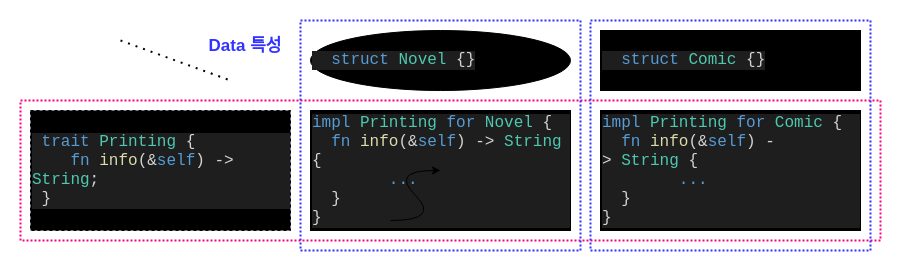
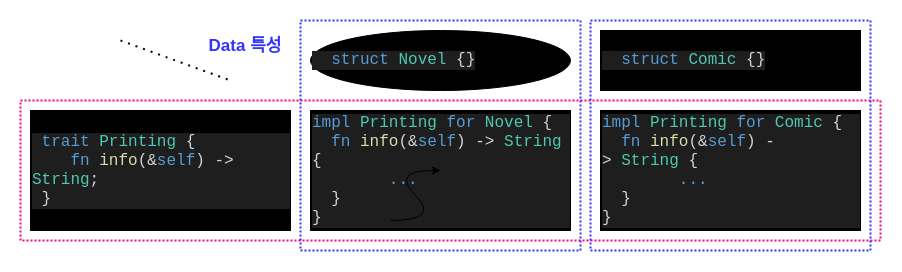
node "trait Printing { fn info(&self) -> String; }": style dashed -> solid
